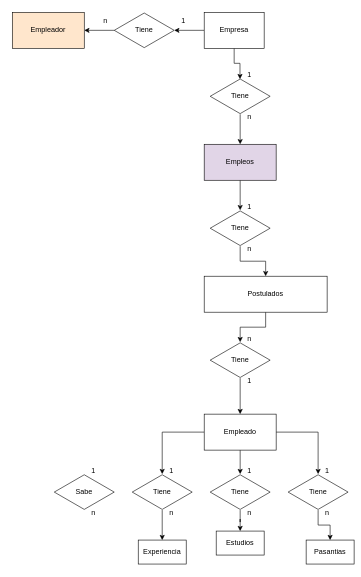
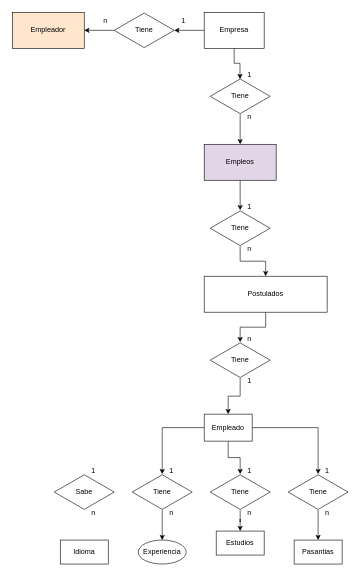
node "Empleado": size 72x36 -> 48x27
node "Idioma": added
node "Experiencia": shape rectangle -> ellipse
node "Pasantias": moved (330, 552) -> (318, 552)
